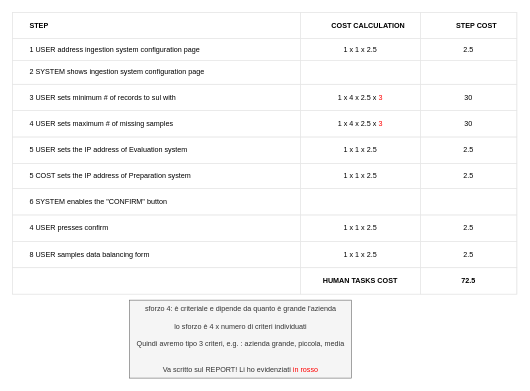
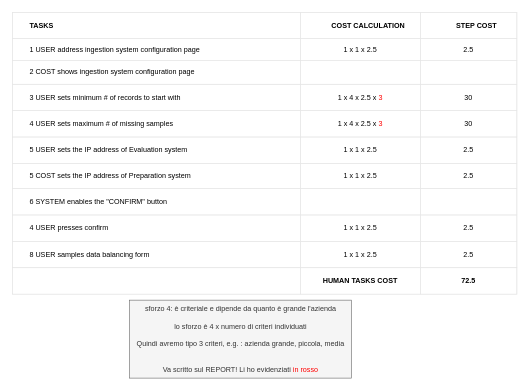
node "STEP": label "STEP" -> "TASKS"
node "2 SYSTEM shows ingestion system configuration page": label "2 SYSTEM shows ingestion system configuration page" -> "2 COST shows ingestion system configuration page"
node "3 USER sets minimum # of records to sul with": label "3 USER sets minimum # of records to sul with" -> "3 USER sets minimum # of records to start with"
